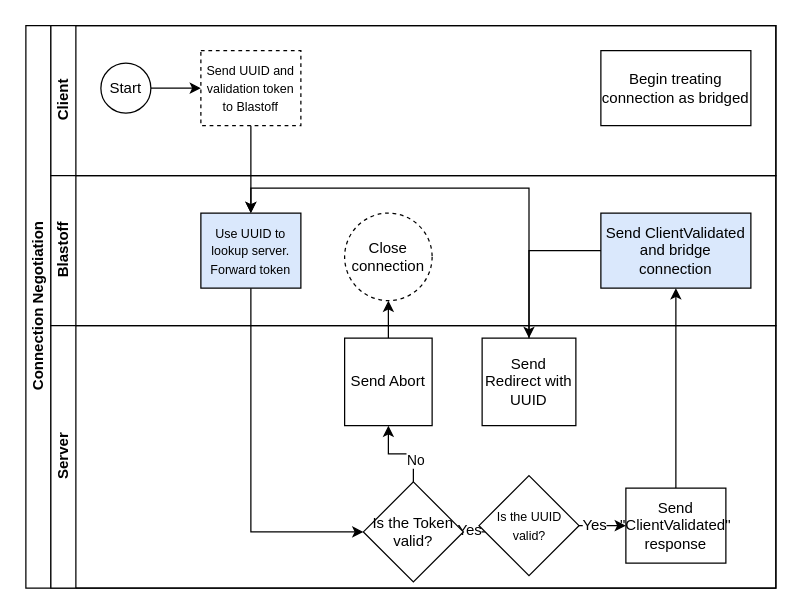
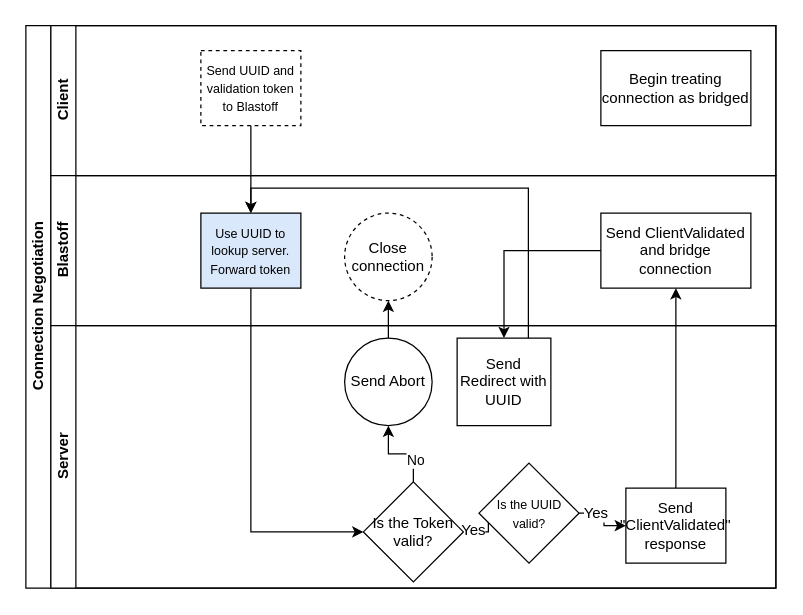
node "Start": removed
edge "Start" -> "Send UUID and validation token to Blastoff": removed
node "Send ClientValidated and bridge connection": fillcolor #dae8fc -> #ffffff
node "Send Abort": shape rectangle -> ellipse
node "Send Redirect with UUID": moved (529, 382) -> (504, 382)
node "Is the UUID valid?": moved (529, 526) -> (529, 513)
